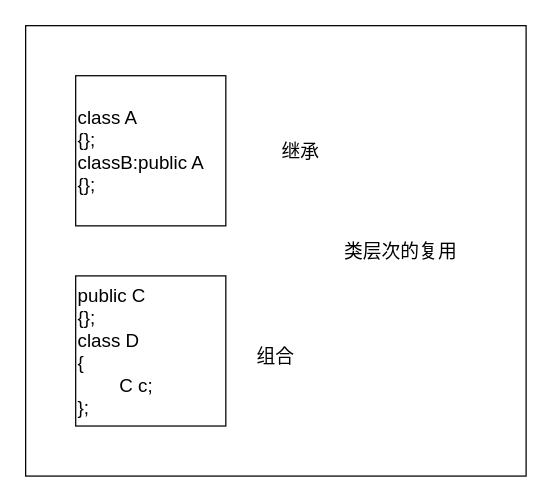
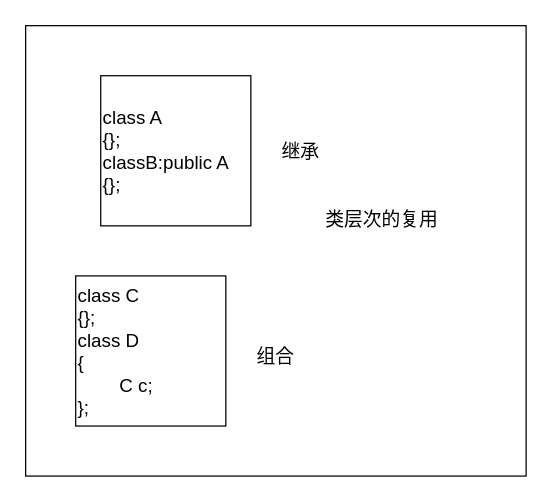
node "class A {}; classB:public A {};": moved (151, 151) -> (176, 151)
node "类层次的复用": moved (401, 251) -> (382, 219)
node "public C {}; class D { C c; };": label "public C {}; class D { C c; };" -> "class C {}; class D { C c; };"
